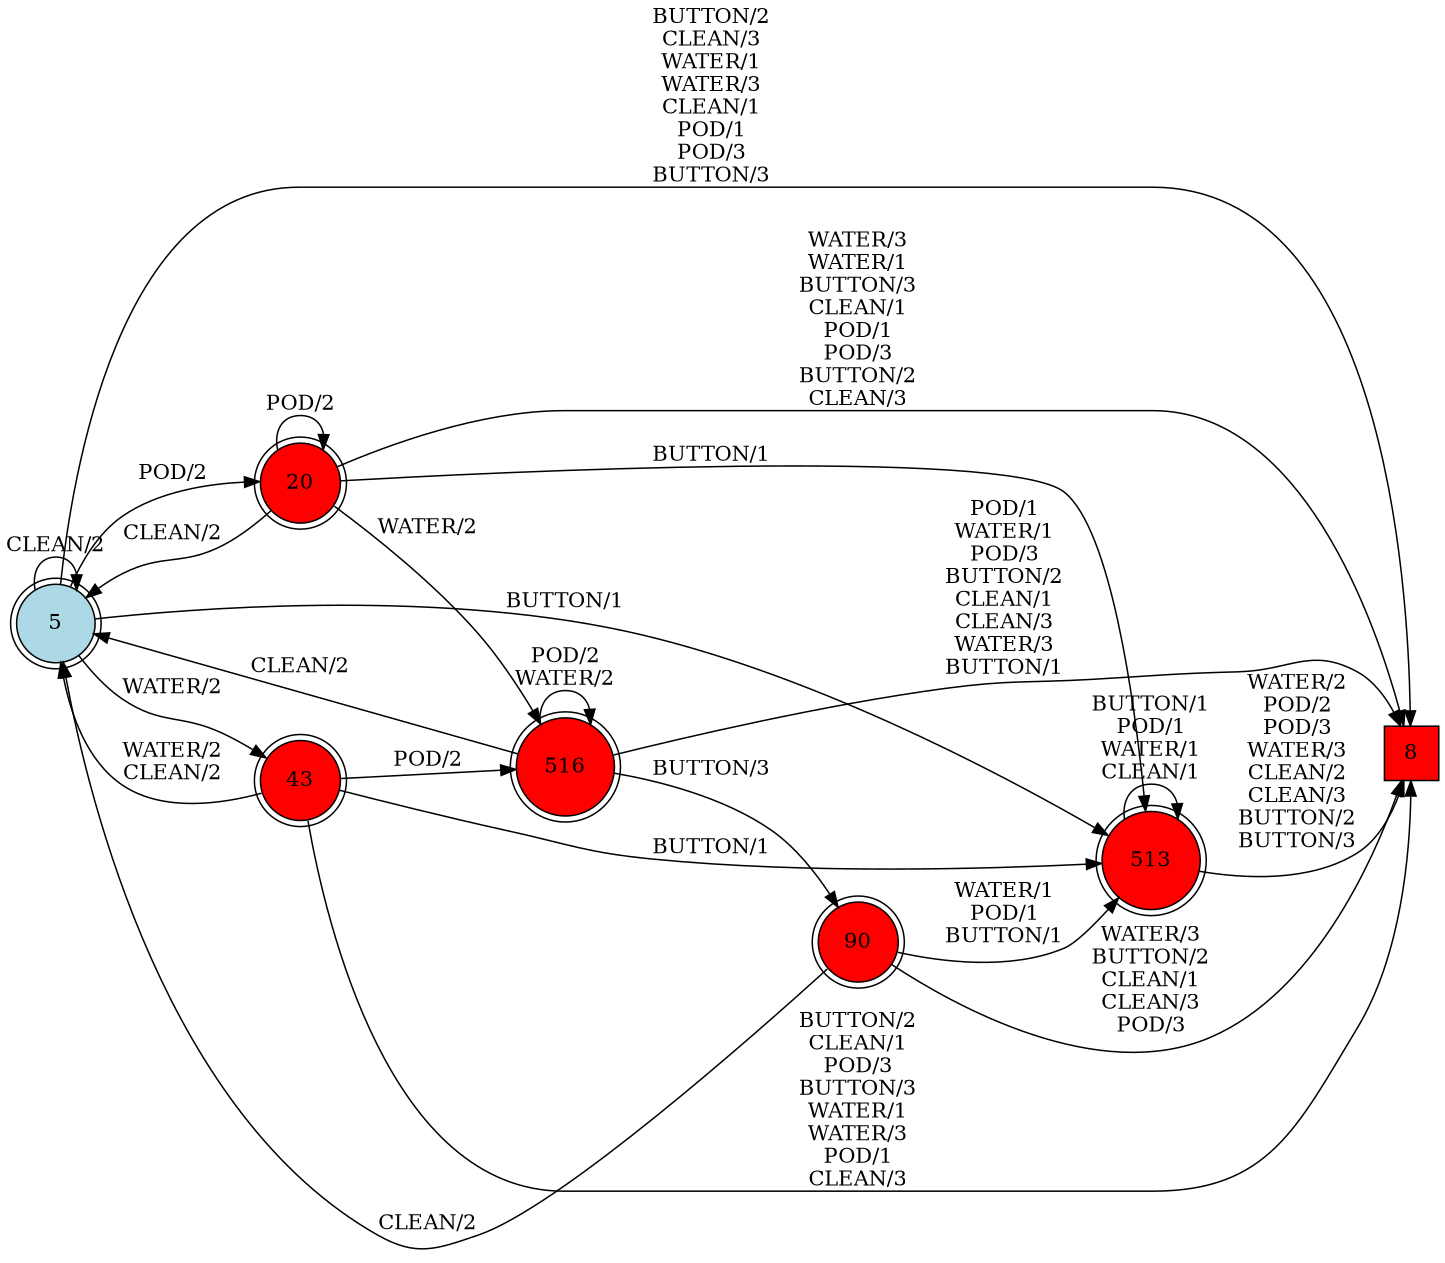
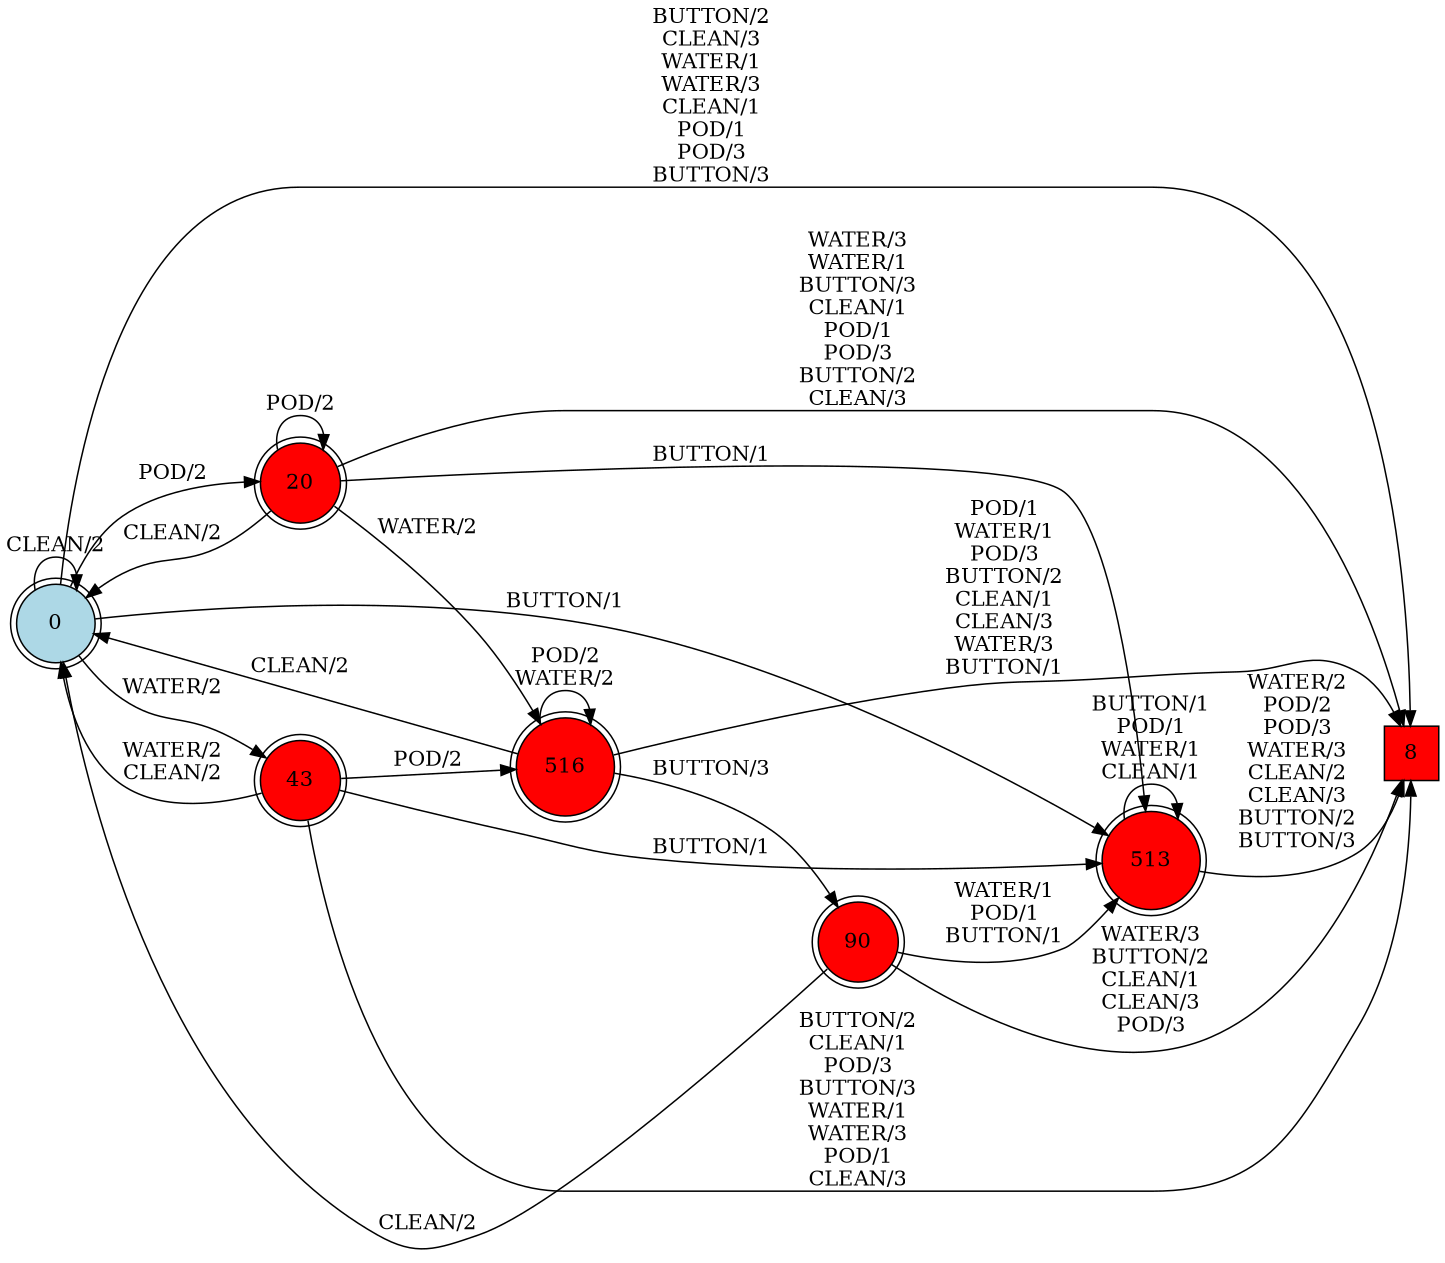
node "5": label "5" -> "0"
